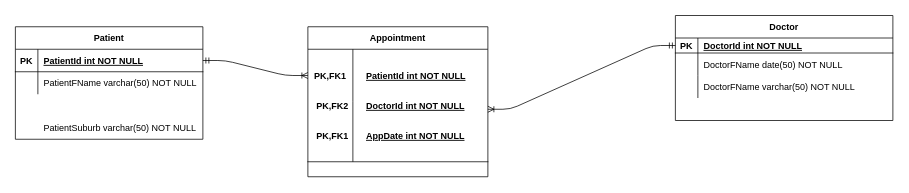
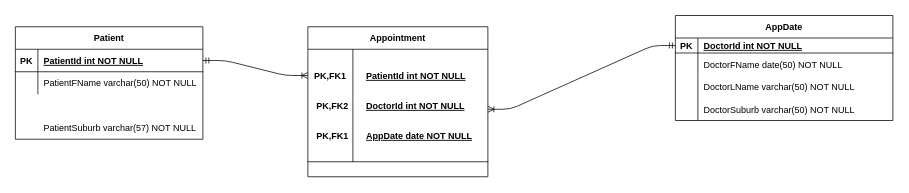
node "Doctor": label "Doctor" -> "AppDate"
node "DoctorFName varchar(50) NOT NULL": label "DoctorFName varchar(50) NOT NULL" -> "DoctorLName varchar(50) NOT NULL"
node "DoctorSuburb varchar(50) NOT NULL": added
node "PatientSuburb varchar(50) NOT NULL": label "PatientSuburb varchar(50) NOT NULL" -> "PatientSuburb varchar(57) NOT NULL"
node "AppDate int NOT NULL": label "AppDate int NOT NULL" -> "AppDate date NOT NULL"
